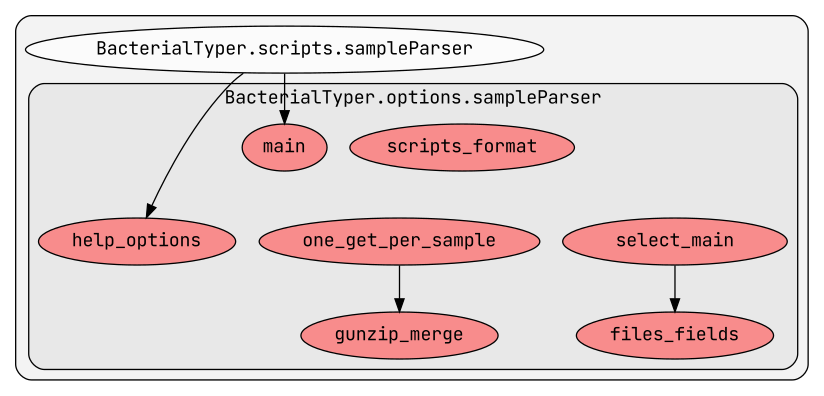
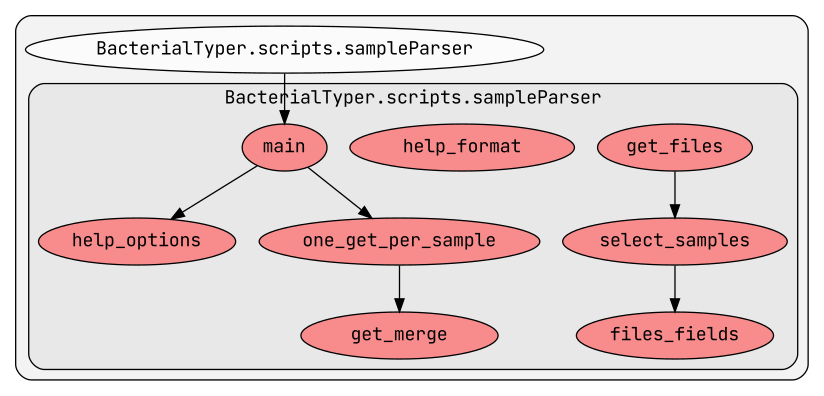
cluster "BacterialTyper.options.sampleParser": label "BacterialTyper.options.sampleParser" -> "BacterialTyper.scripts.sampleParser"
edge "BacterialTyper.scripts.sampleParser" -> "help_options": now "main" -> "help_options"
node "scripts_format": label "scripts_format" -> "help_format"
node "get_files": added
edge "main" -> "one_get_per_sample": added
node "select_main": label "select_main" -> "select_samples"
node "gunzip_merge": label "gunzip_merge" -> "get_merge"
